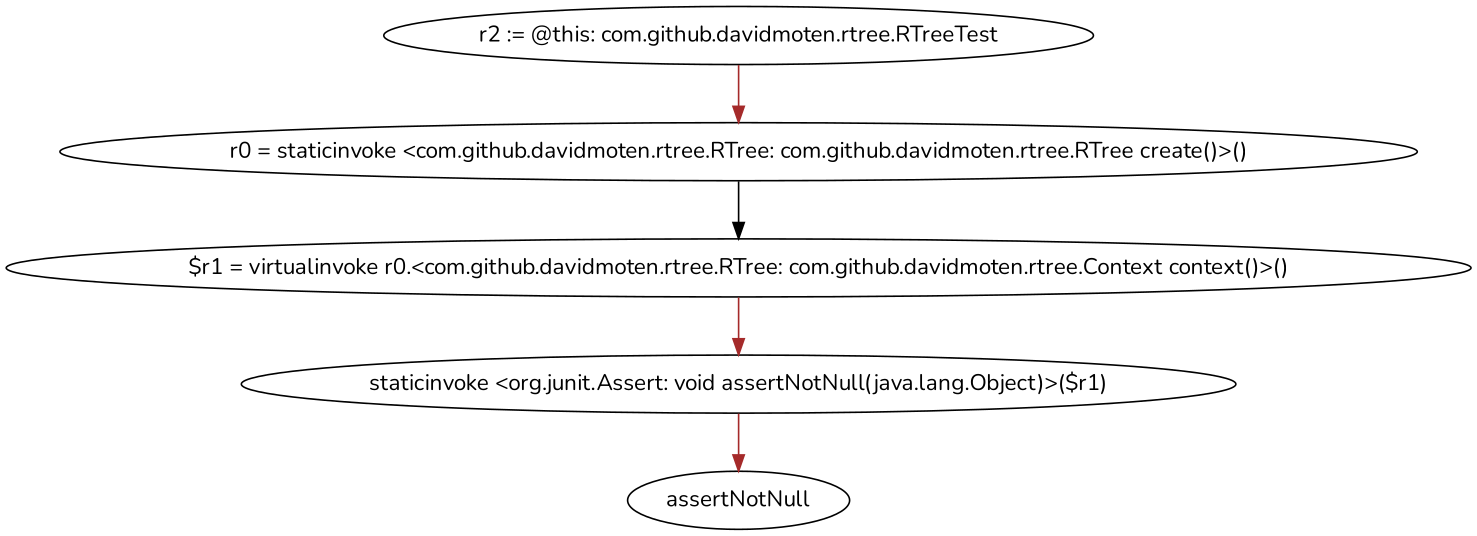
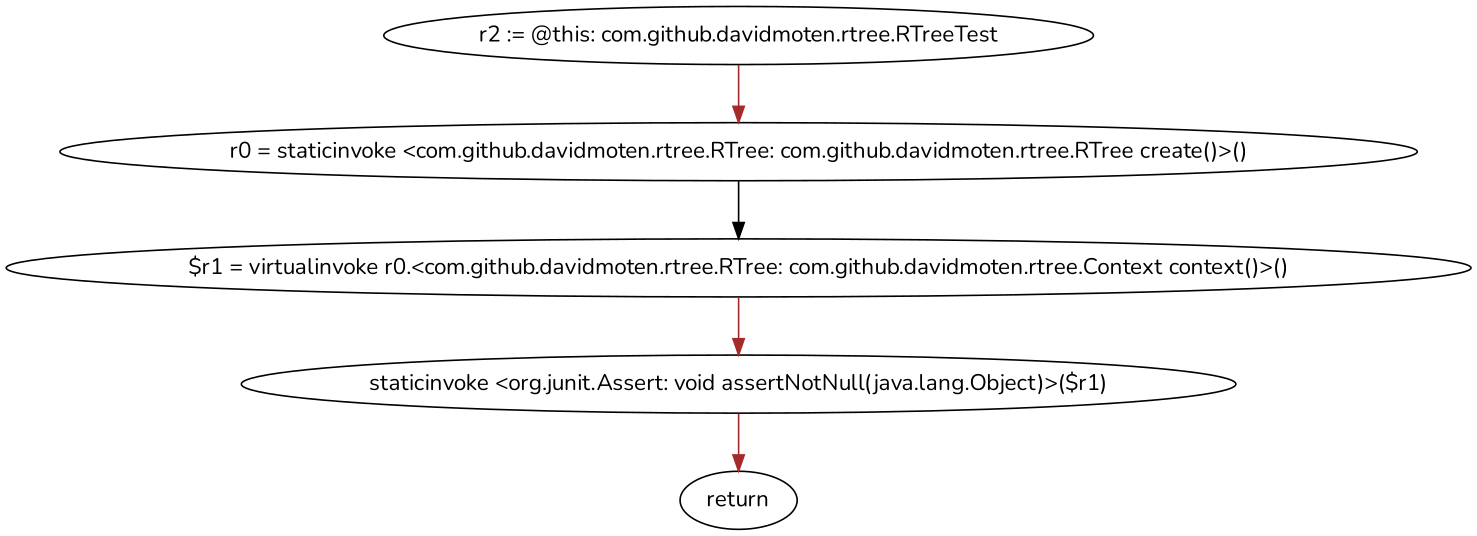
node "assertNotNull": label "assertNotNull" -> "return"
